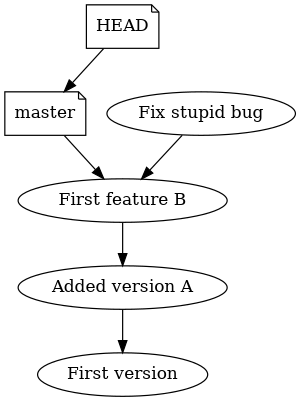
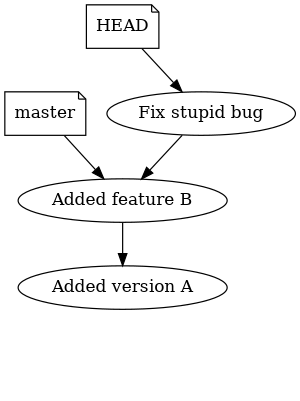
edge "HEAD" -> "master": now "HEAD" -> "Fix stupid bug"
node "First feature B": label "First feature B" -> "Added feature B"
node "First version": removed
